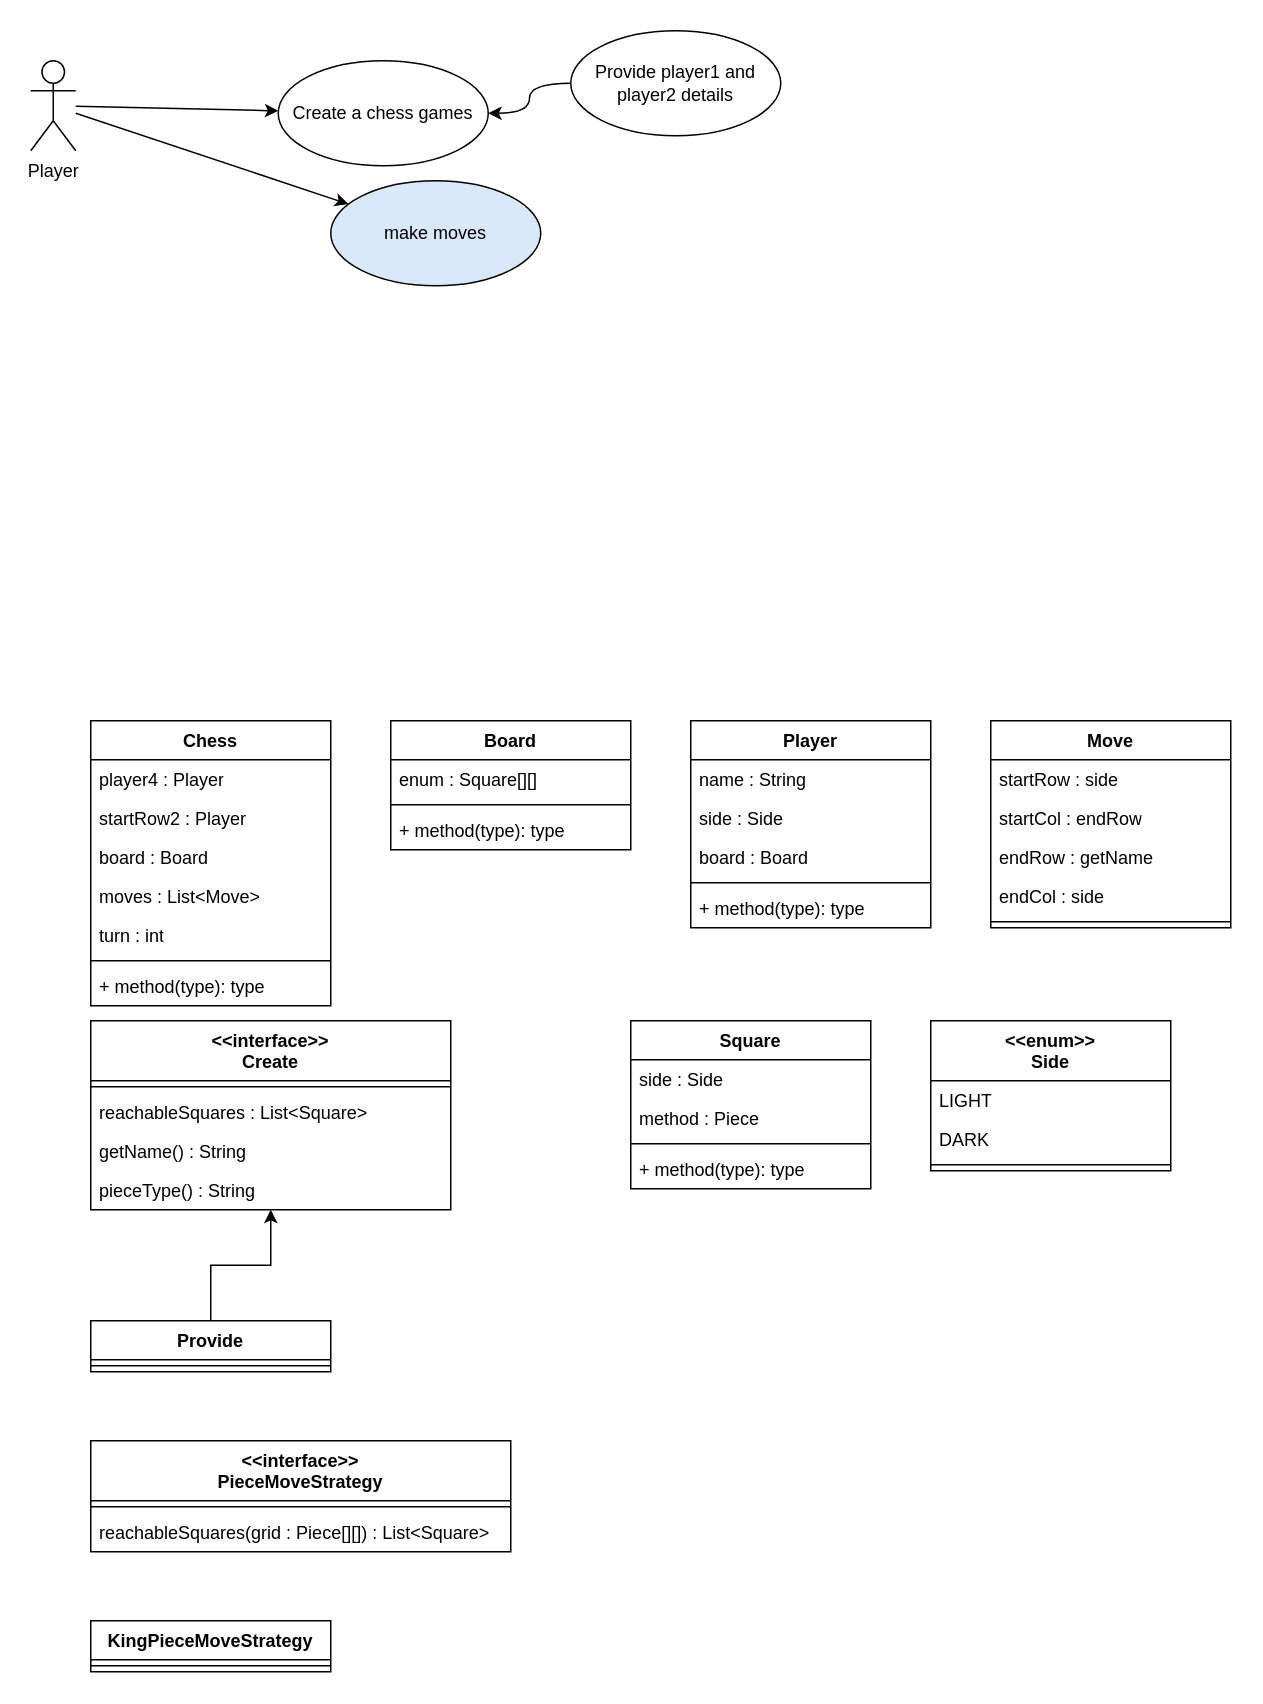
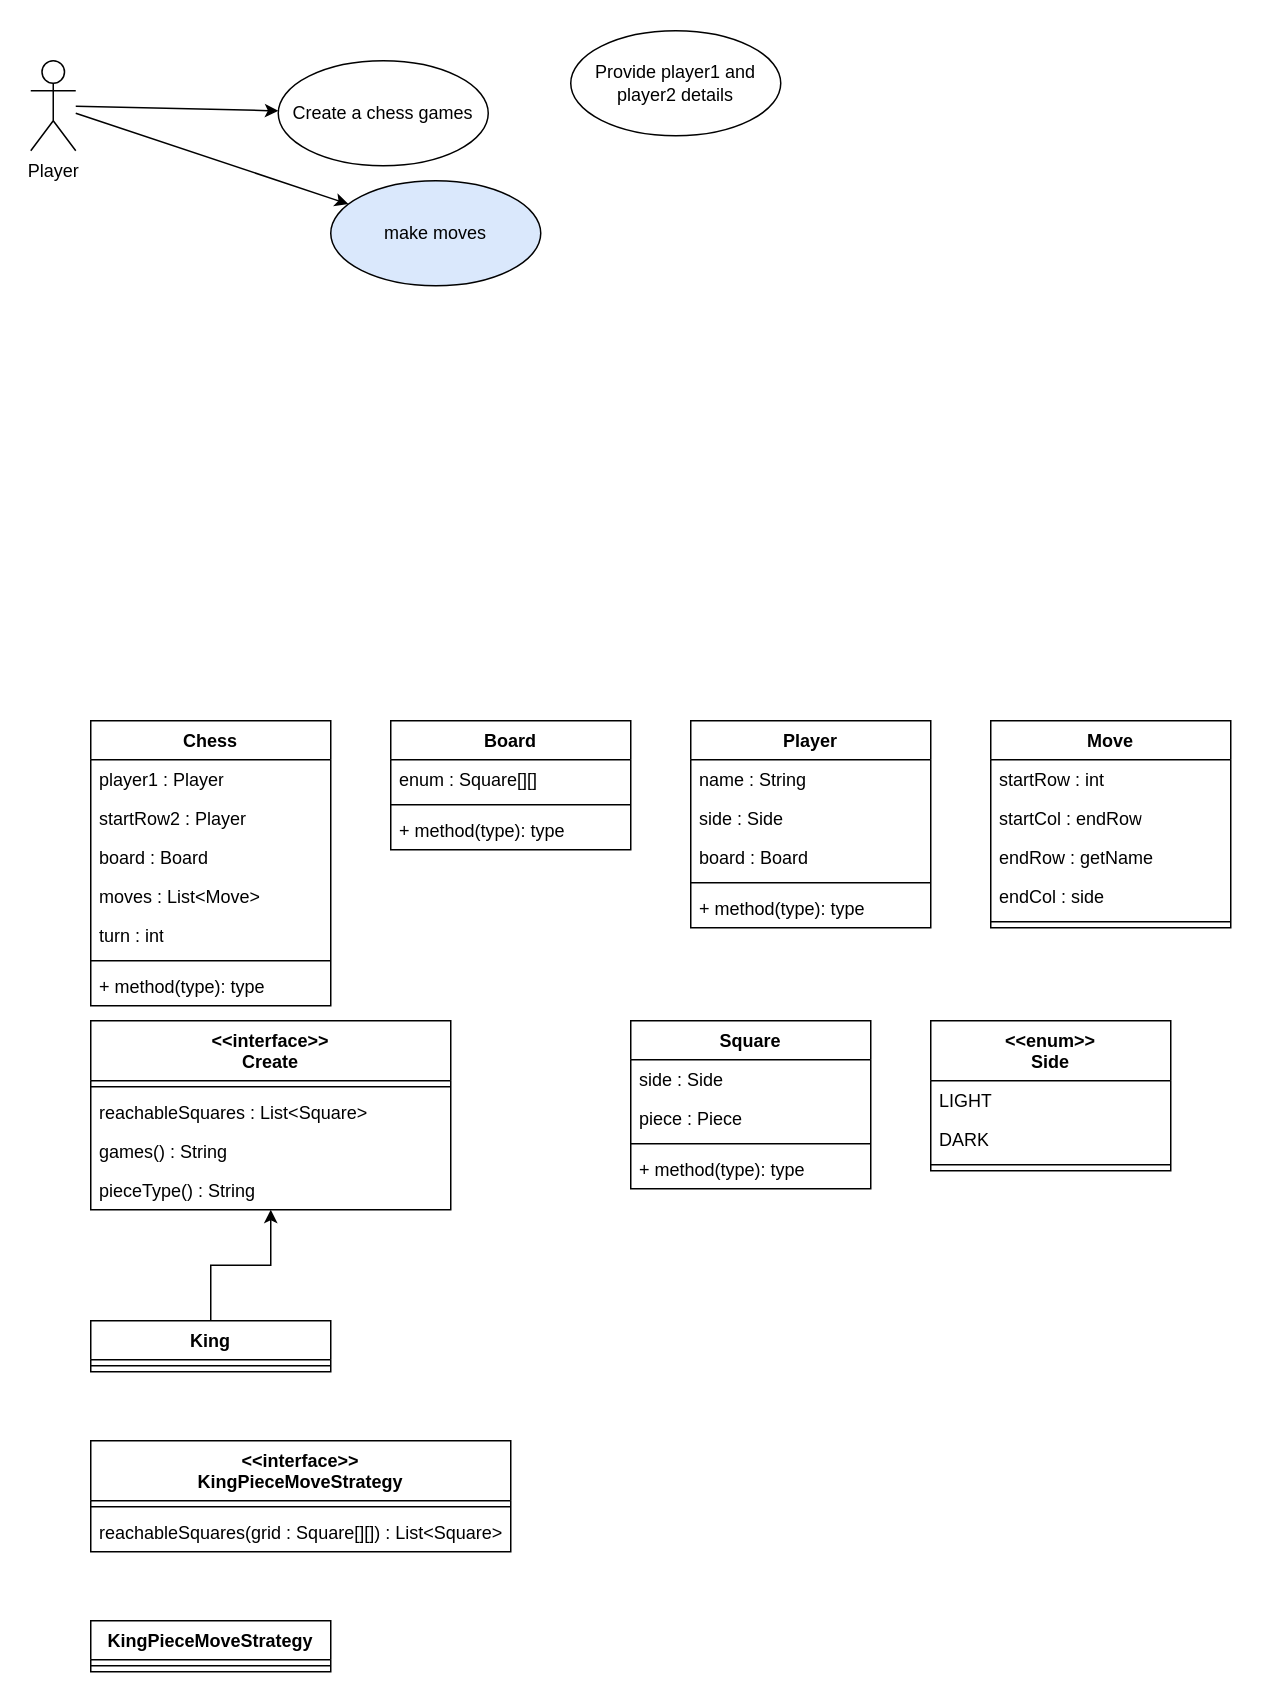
edge "Provide player1 and player2 details" -> "Create a chess games": removed
node "player4 : Player": label "player4 : Player" -> "player1 : Player"
node "startRow : side": label "startRow : side" -> "startRow : int"
node "method : Piece": label "method : Piece" -> "piece : Piece"
node "getName() : String": label "getName() : String" -> "games() : String"
node "Provide": label "Provide" -> "King"
node "<<interface>> PieceMoveStrategy": label "<<interface>> PieceMoveStrategy" -> "<<interface>> KingPieceMoveStrategy"
node "reachableSquares(grid : Piece[][]) : List<Square>": label "reachableSquares(grid : Piece[][]) : List<Square>" -> "reachableSquares(grid : Square[][]) : List<Square>"
